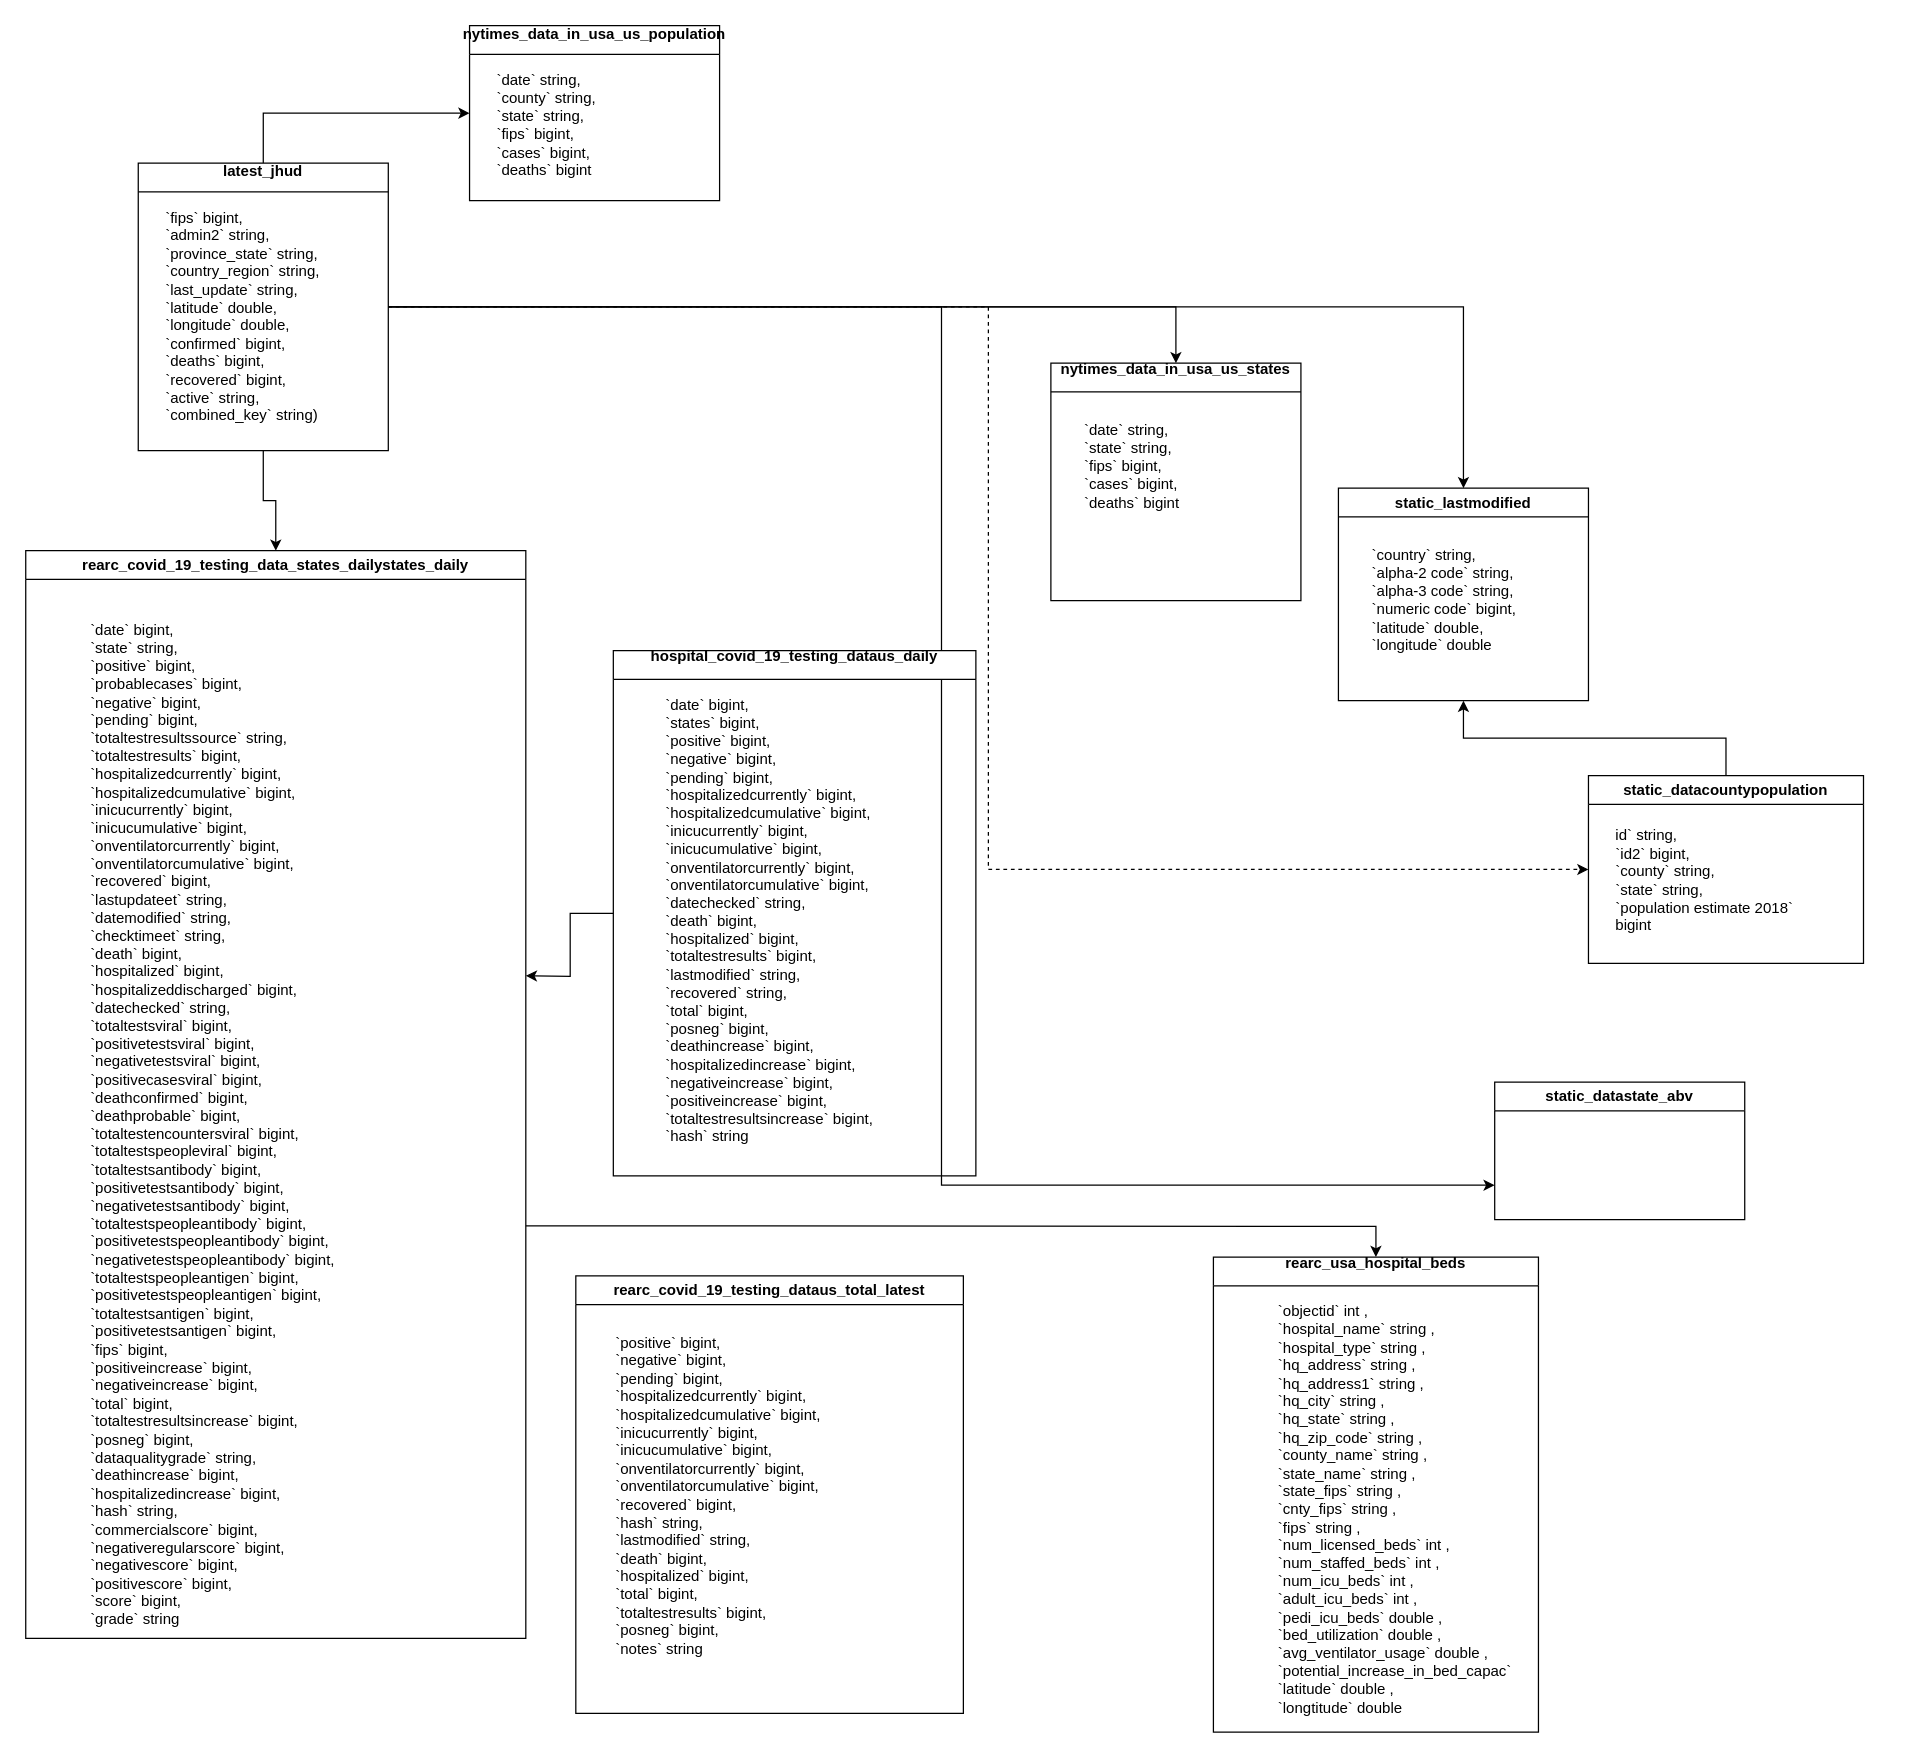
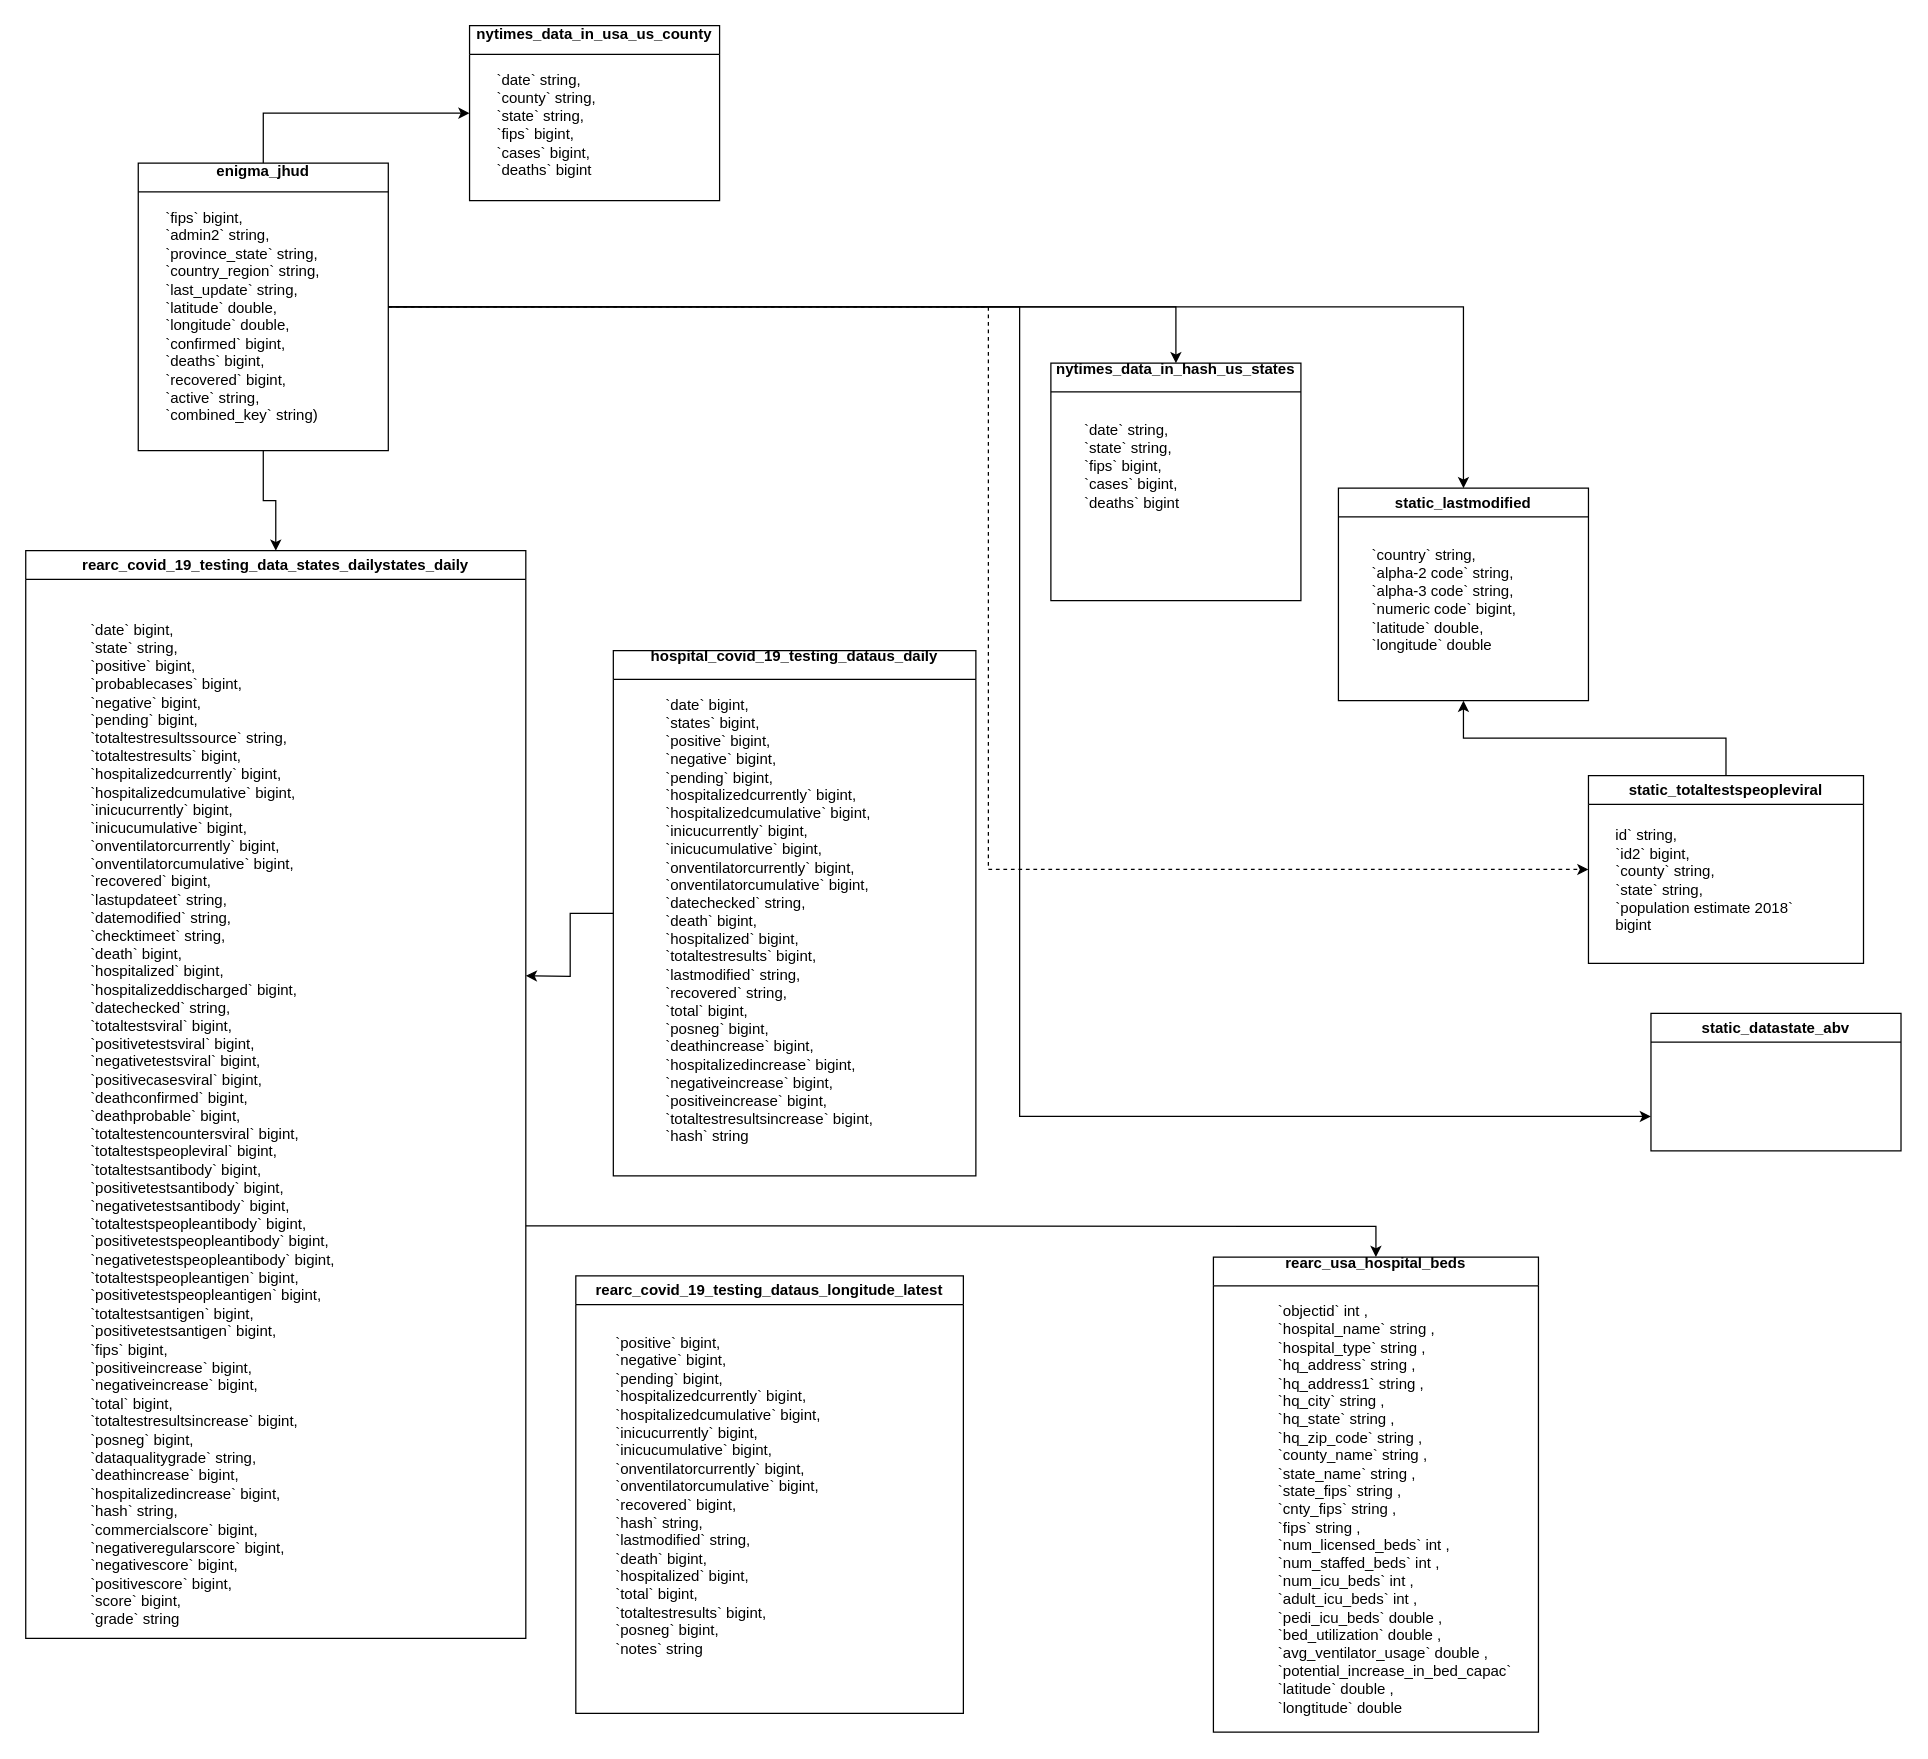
node "nytimes_data_in_usa_us_population": label "nytimes_data_in_usa_us_population" -> "nytimes_data_in_usa_us_county"
node "latest_jhud": label "latest_jhud" -> "enigma_jhud"
node "nytimes_data_in_usa_us_states": label "nytimes_data_in_usa_us_states" -> "nytimes_data_in_hash_us_states"
node "static_datacountypopulation": label "static_datacountypopulation" -> "static_totaltestspeopleviral"
node "static_datastate_abv": moved (1619, 1151) -> (1776, 1082)
node "rearc_covid_19_testing_dataus_total_latest": label "rearc_covid_19_testing_dataus_total_latest" -> "rearc_covid_19_testing_dataus_longitude_latest"
